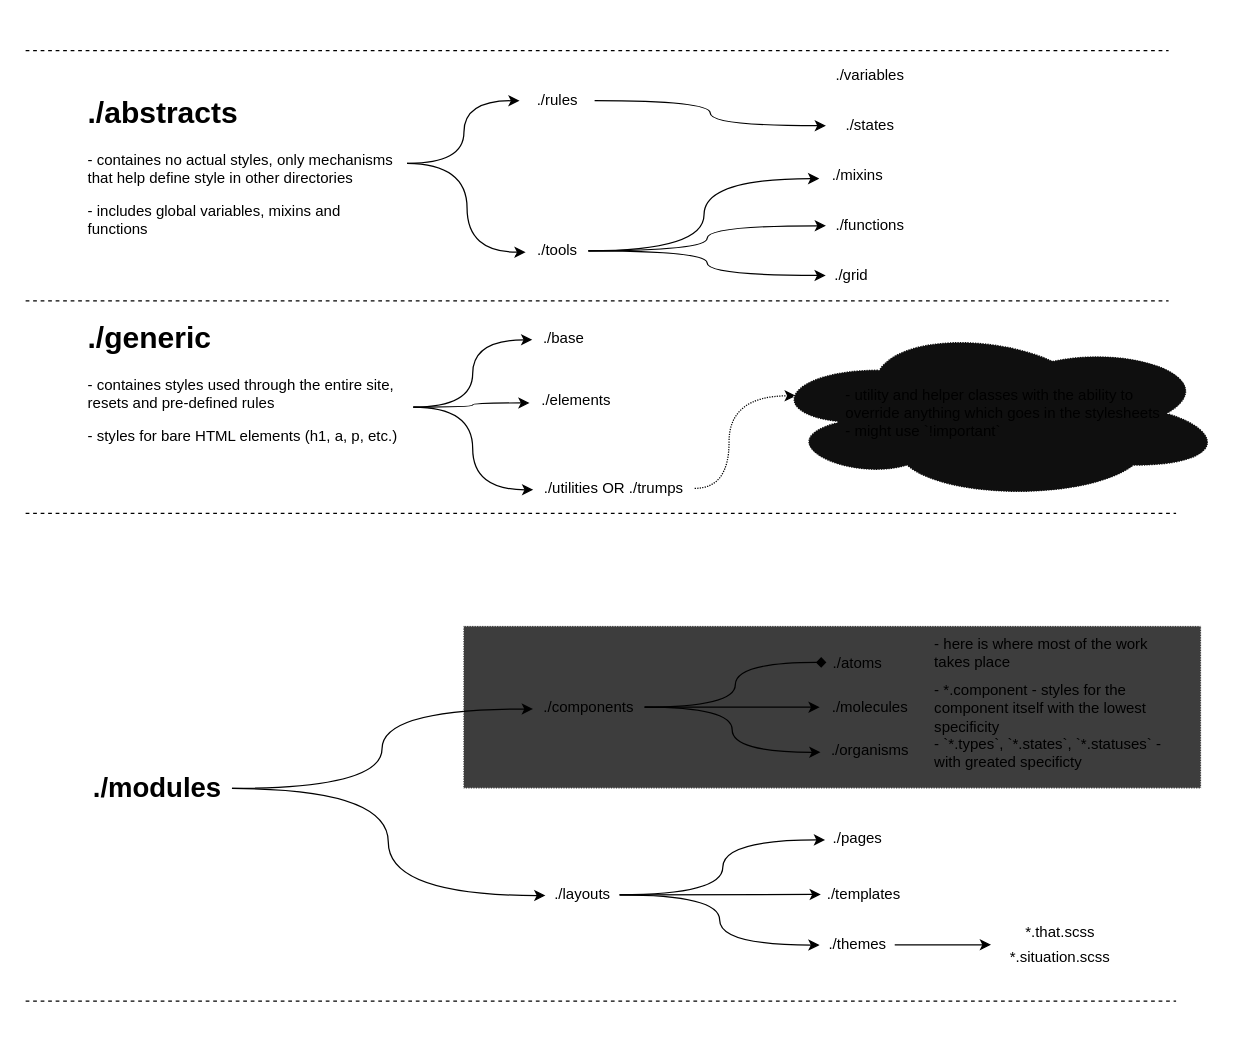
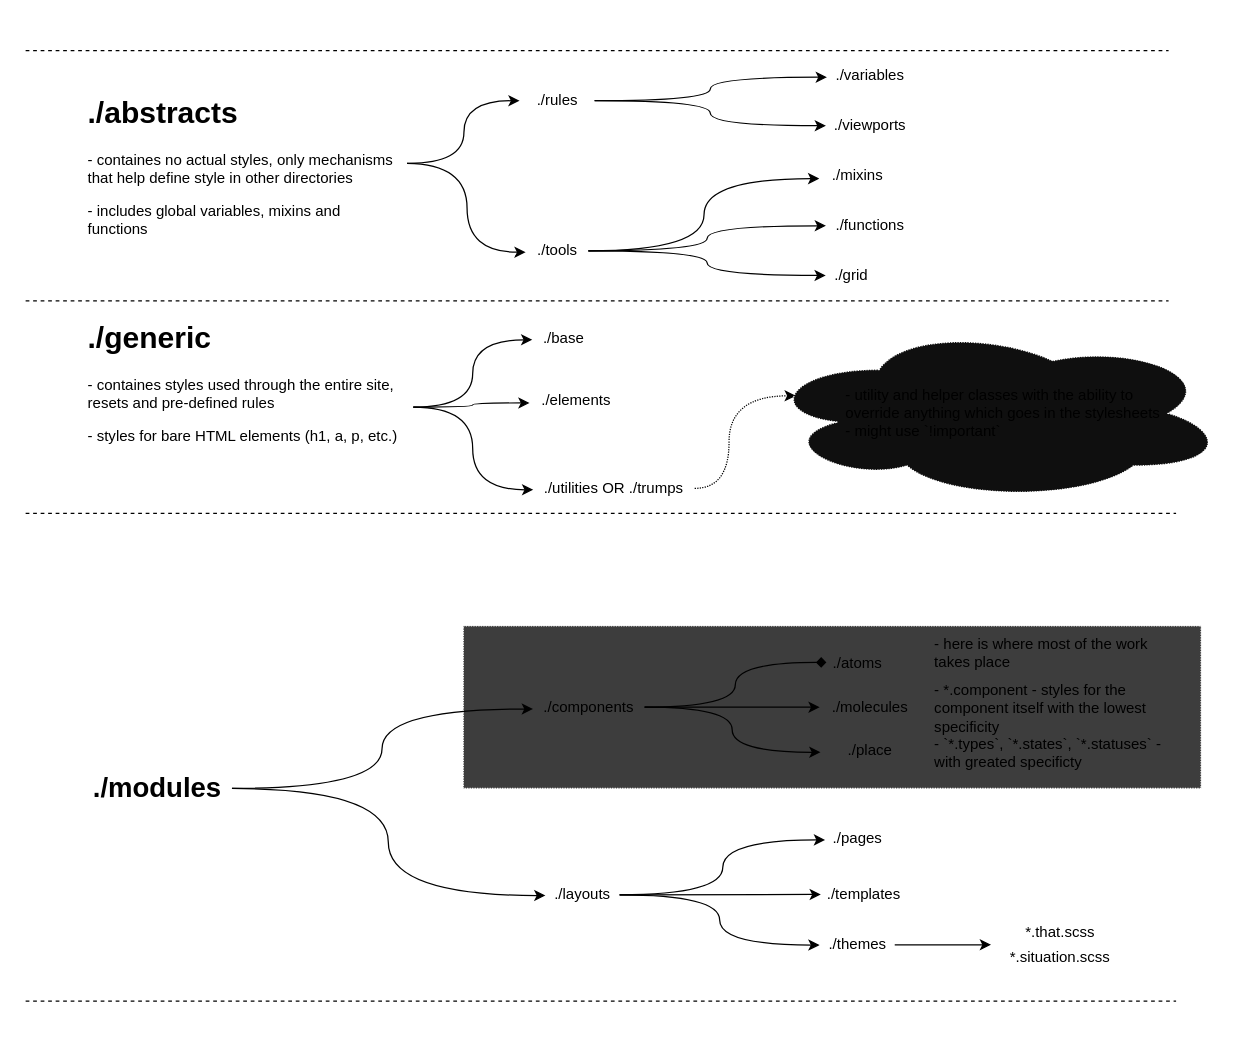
edge "./rules" -> "./variables": added
node "./states": label "./states" -> "./viewports"
node "./organisms": label "./organisms" -> "./place"
